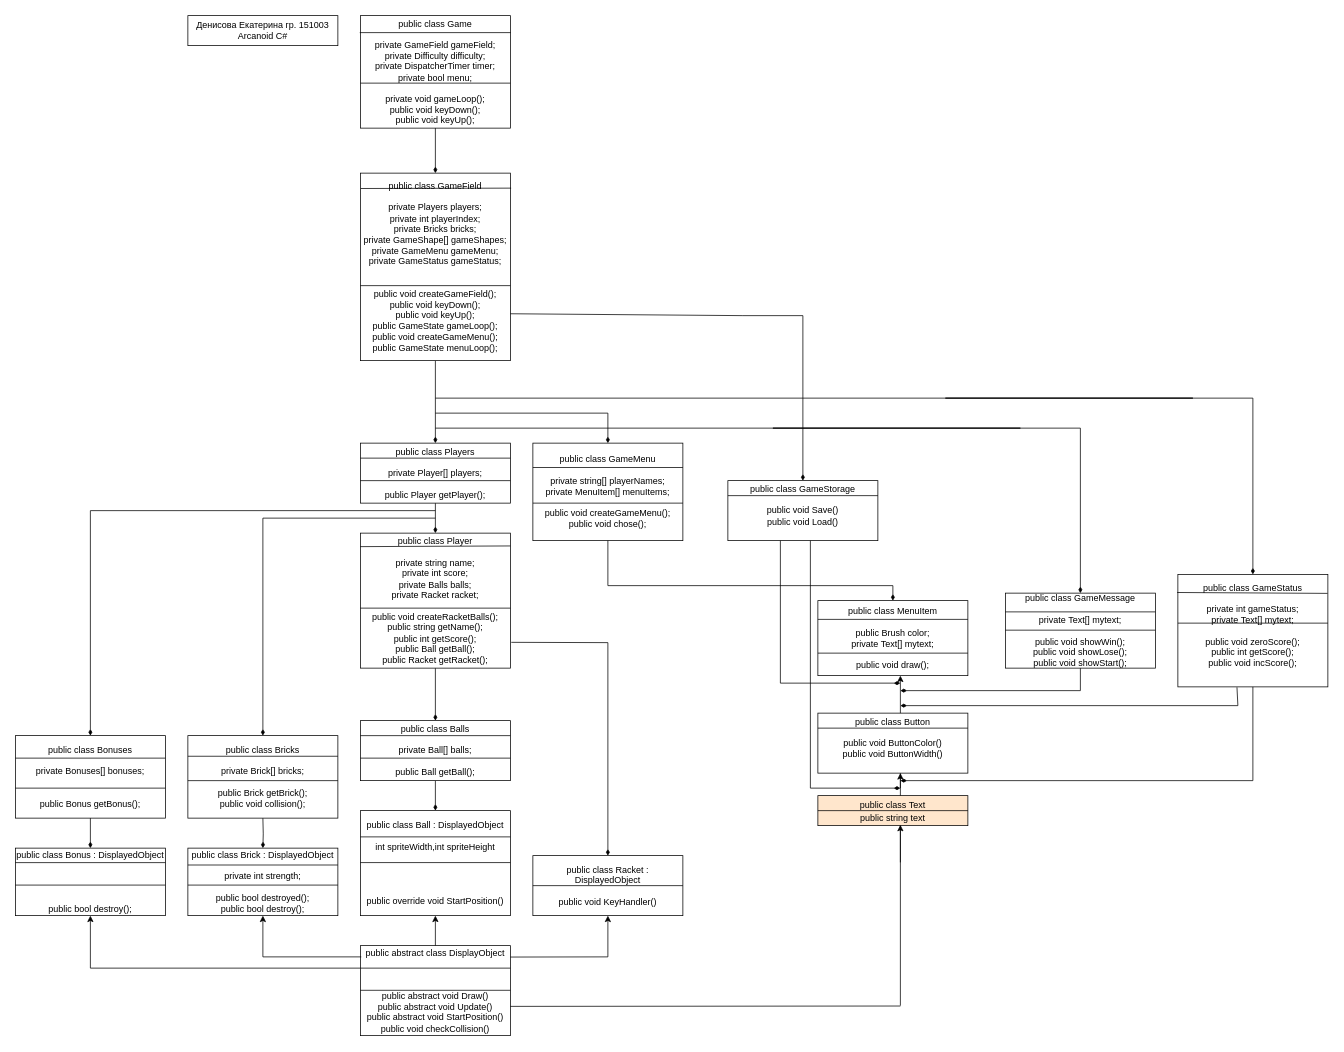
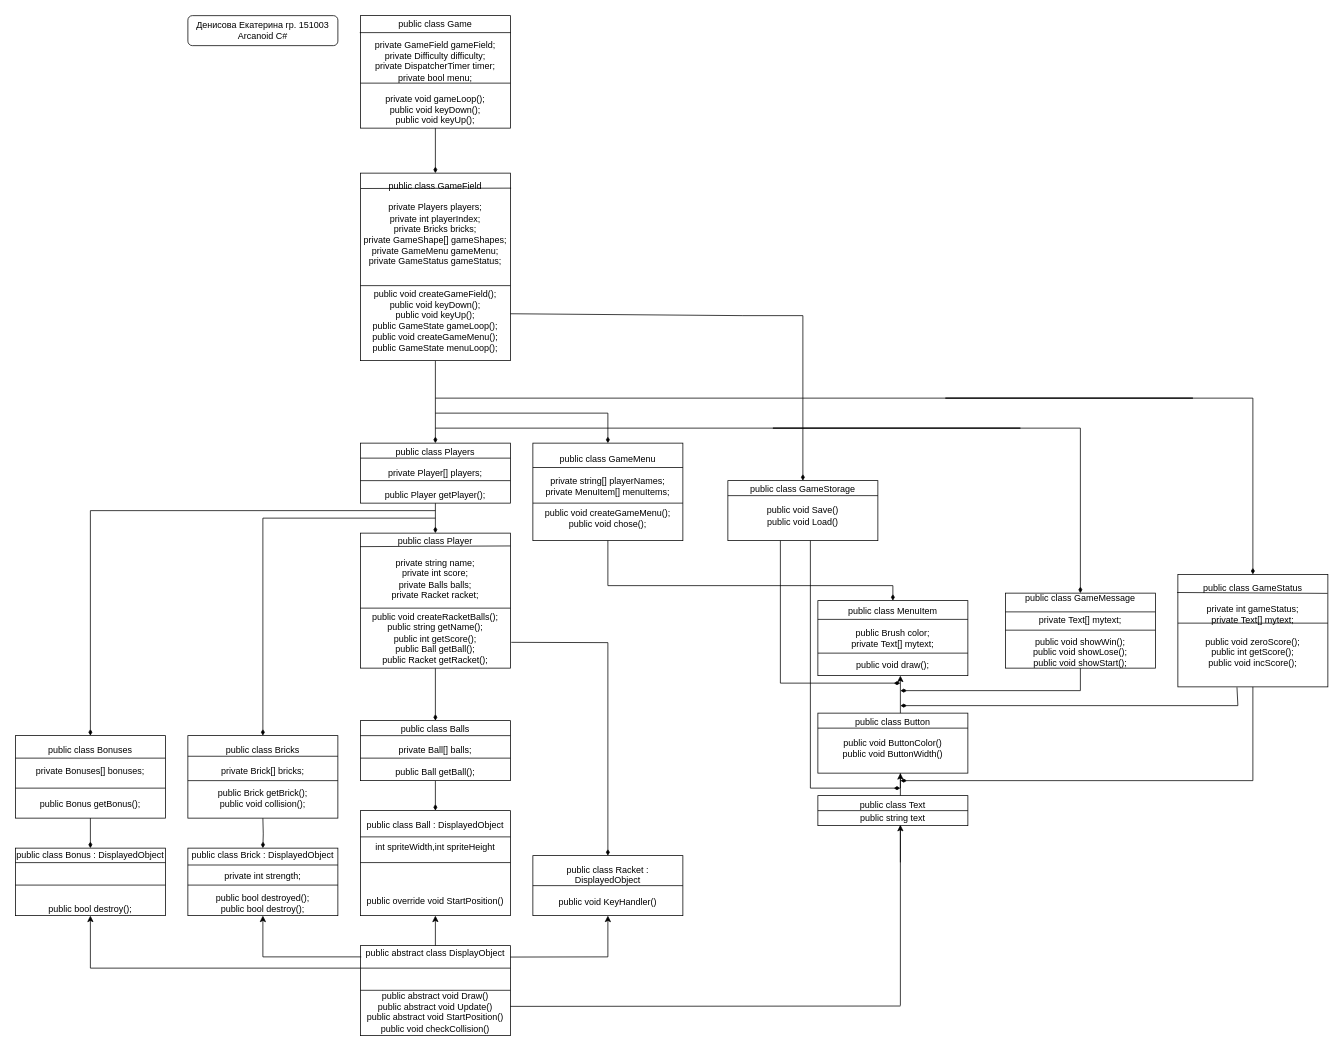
node "Денисова Екатерина гр. 151003 Arcanoid C#": shape rectangle -> rounded rectangle
node "public class Text": fillcolor #ffe6cc -> #ffffff
